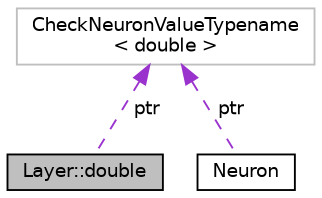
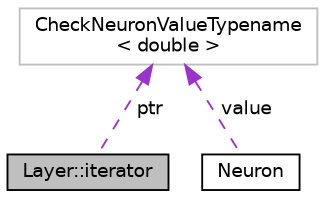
edge "Neuron" -> "CheckNeuronValueTypename < double >": label " ptr" -> " value"
node "Layer::double": label "Layer::double" -> "Layer::iterator"
